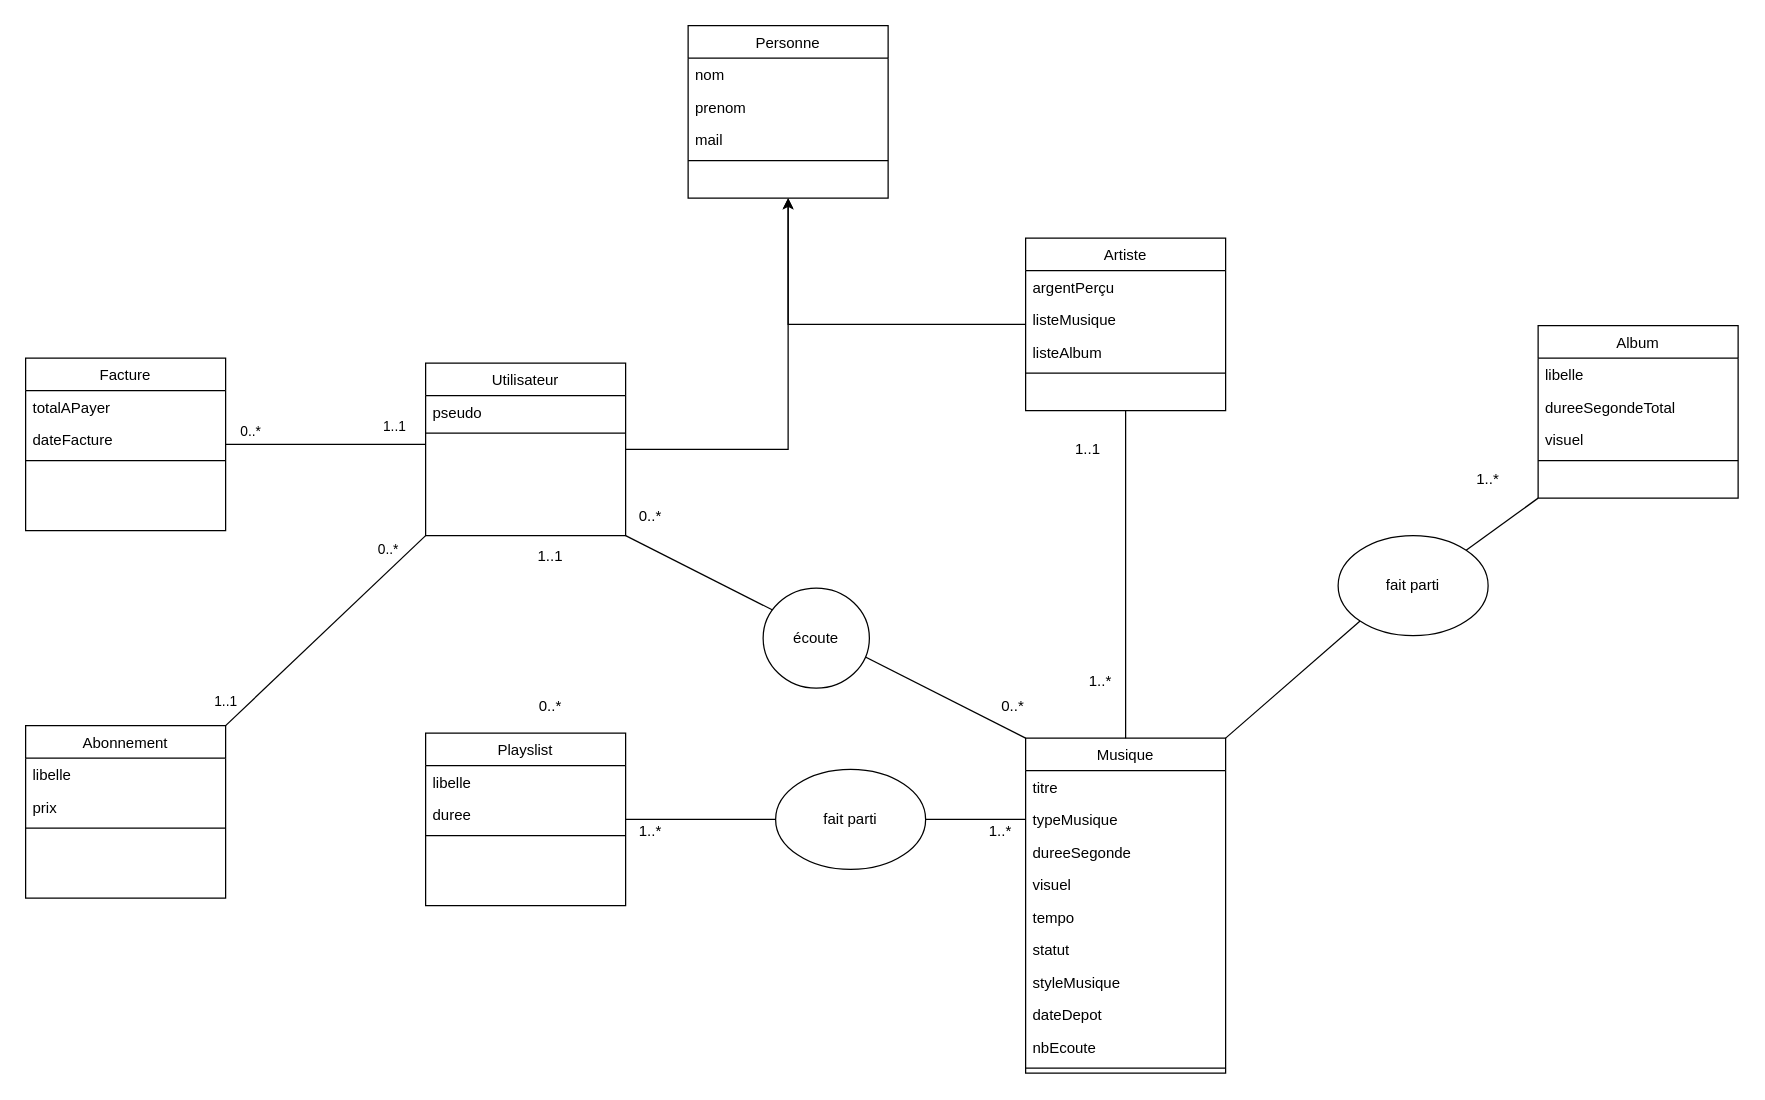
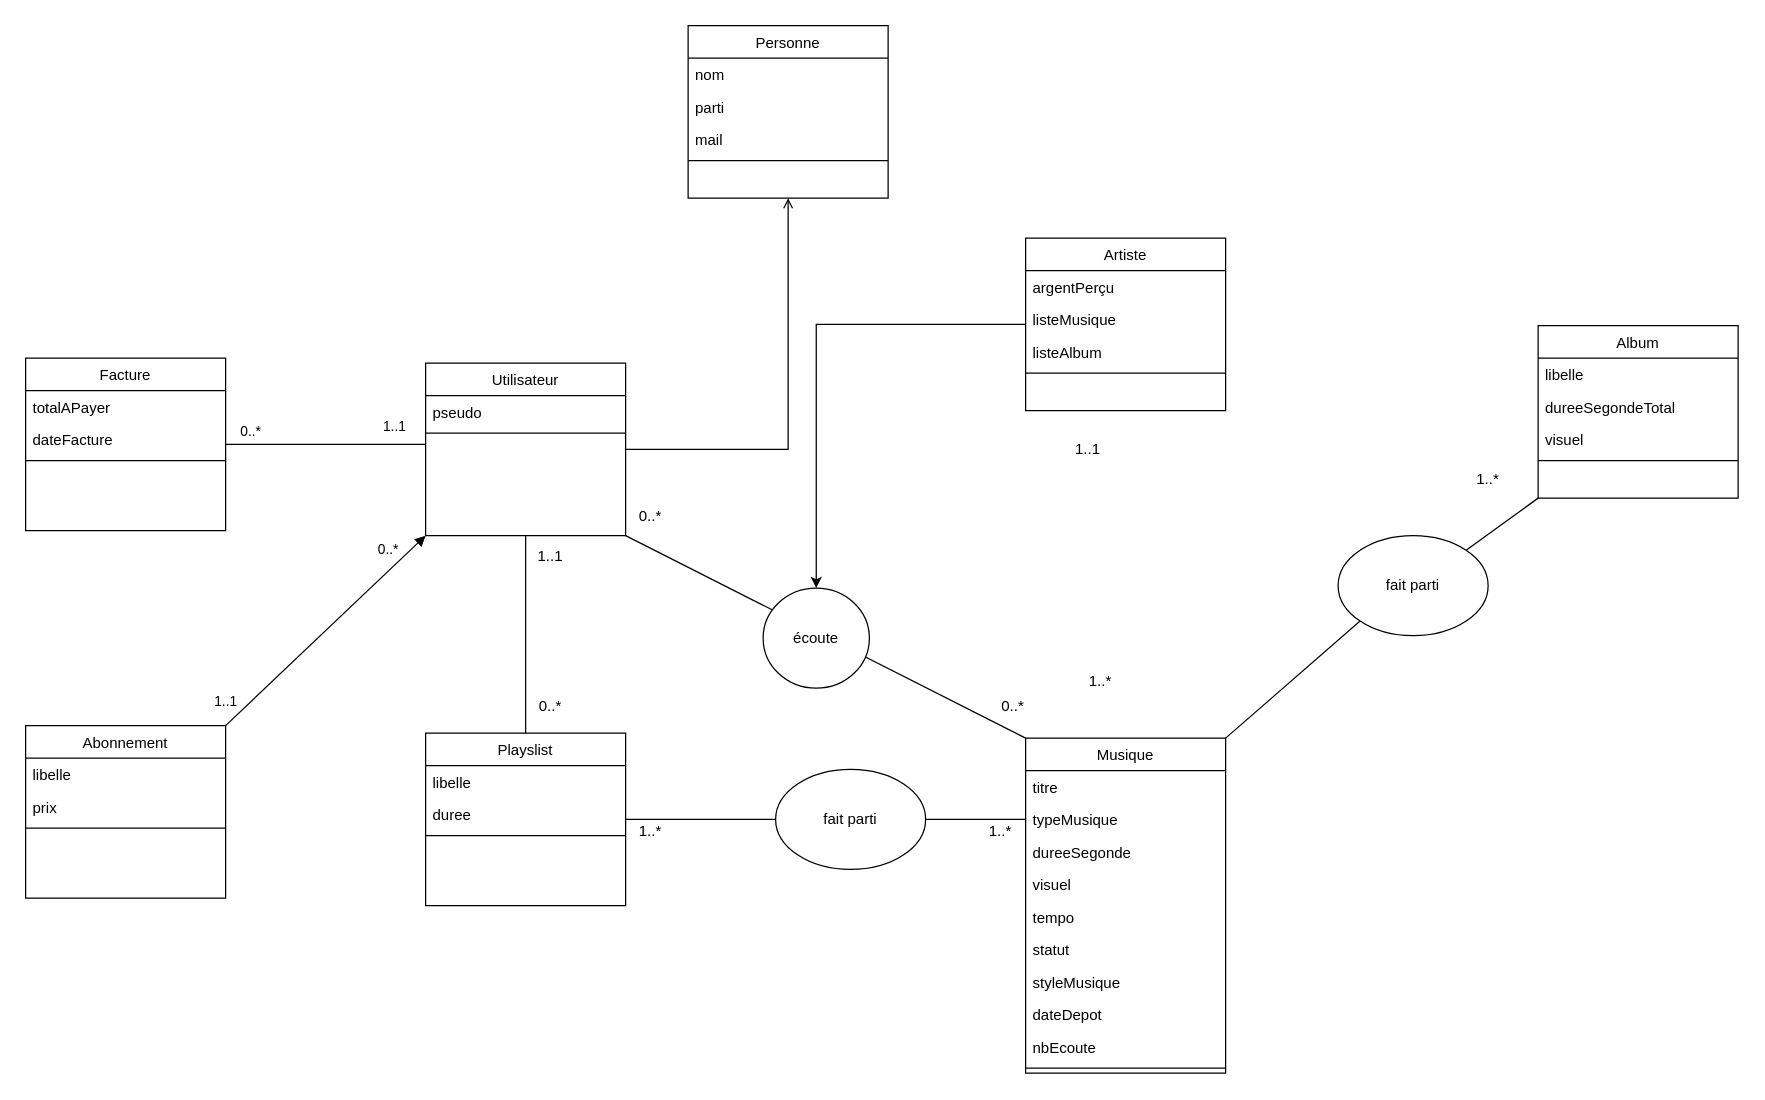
node "prenom": label "prenom" -> "parti"
edge "Artiste" -> "Personne": now "Artiste" -> "écoute"
edge "Utilisateur" -- "Abonnement": arrowhead none -> block
edge "Artiste" -- "Musique": removed
edge "Utilisateur" -- "Playslist": added
